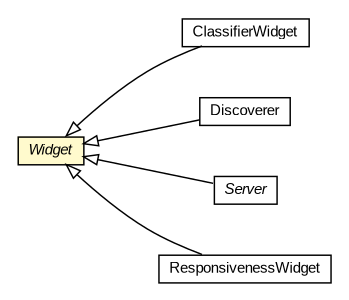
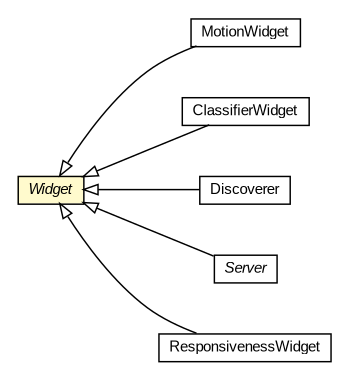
node "MotionWidget": added
